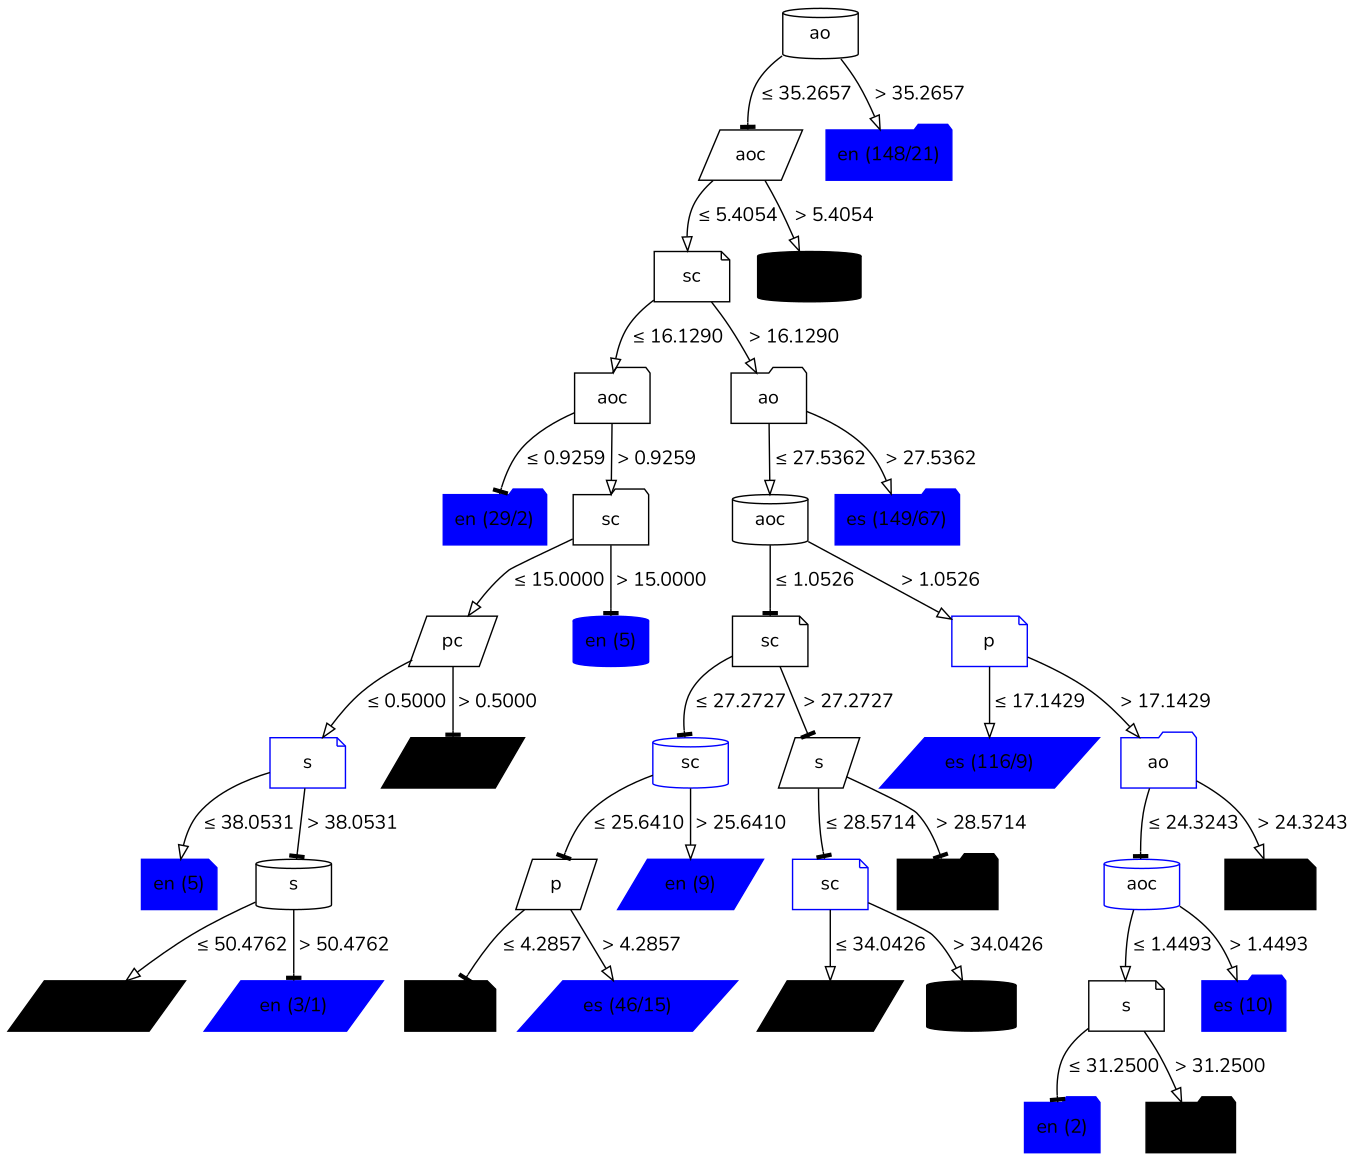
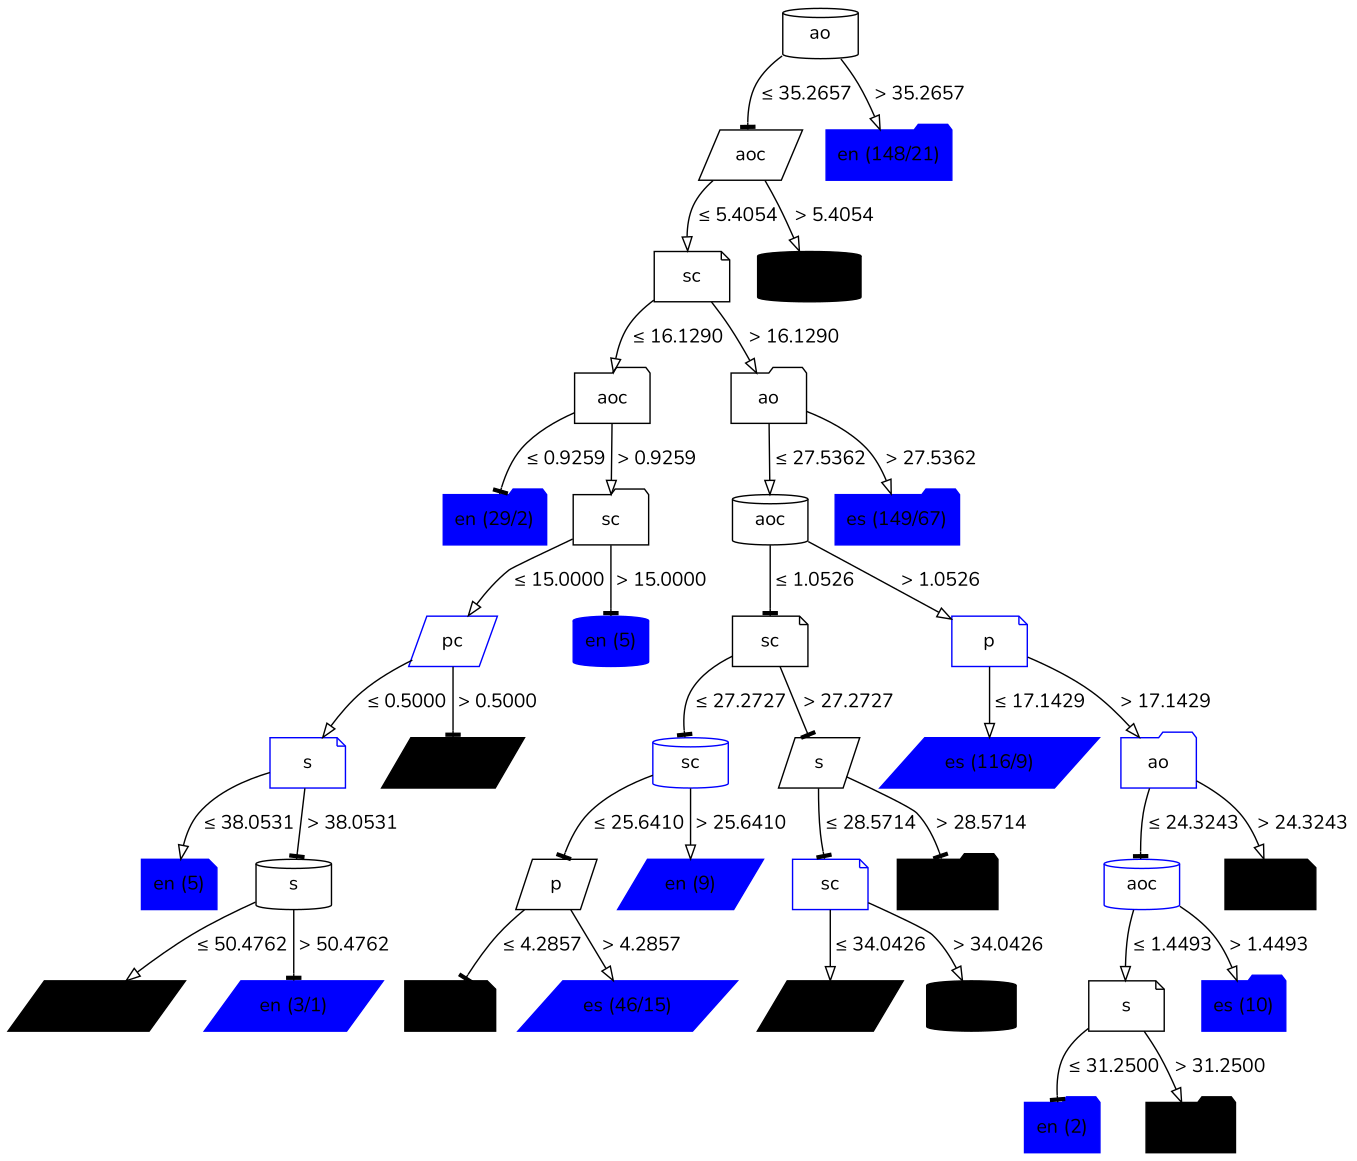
node "pc": color black -> blue
